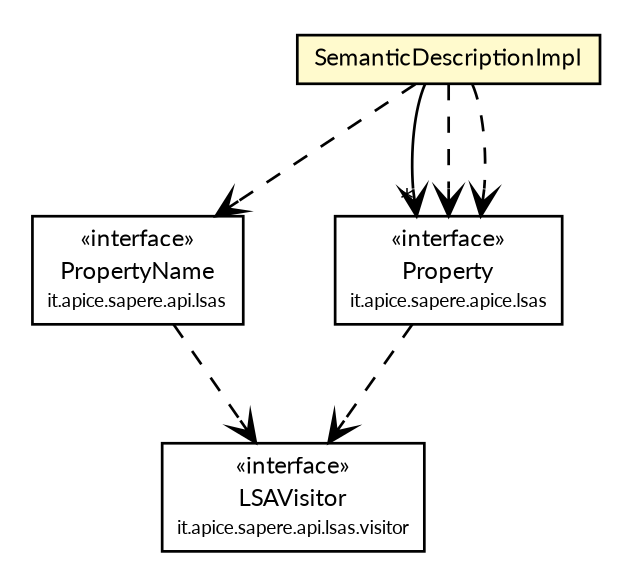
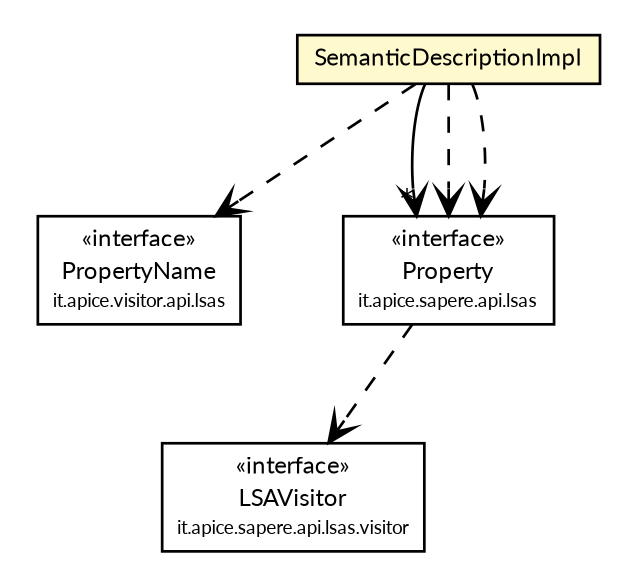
node "PropertyName": text "it.apice.sapere.api.lsas" -> "it.apice.visitor.api.lsas"
node "Property": text "it.apice.sapere.apice.lsas" -> "it.apice.sapere.api.lsas"
edge "PropertyName" -> "LSAVisitor": removed
